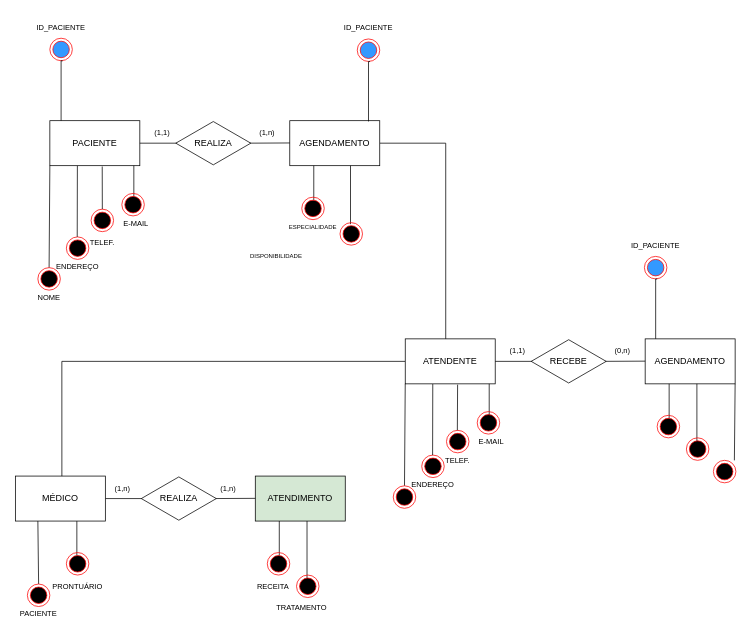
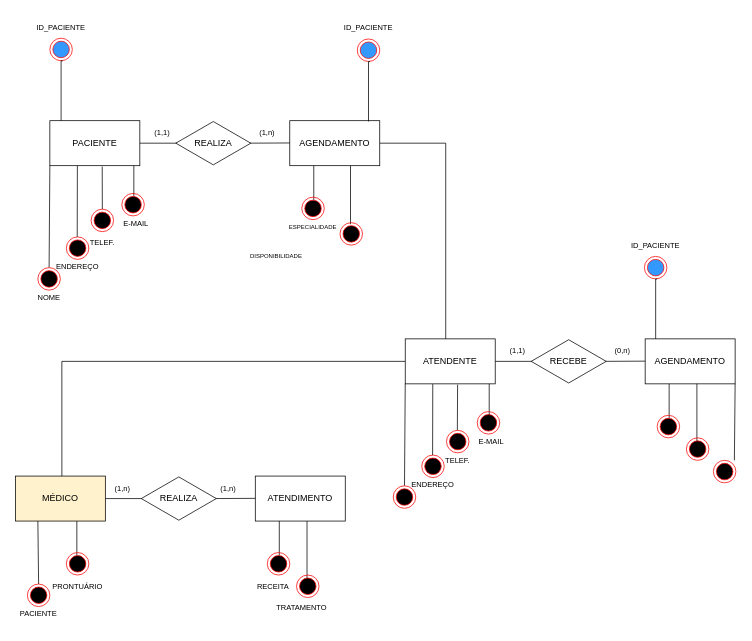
node "MÉDICO": fillcolor #ffffff -> #fff2cc
node "ATENDIMENTO": fillcolor #d5e8d4 -> #ffffff
